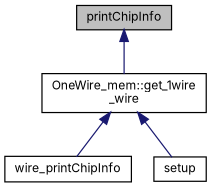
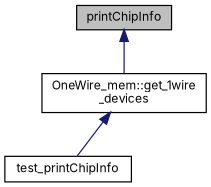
node "OneWire_mem::get_1wire _wire": label "OneWire_mem::get_1wire _wire" -> "OneWire_mem::get_1wire _devices"
node "wire_printChipInfo": label "wire_printChipInfo" -> "test_printChipInfo"
node "setup": removed
